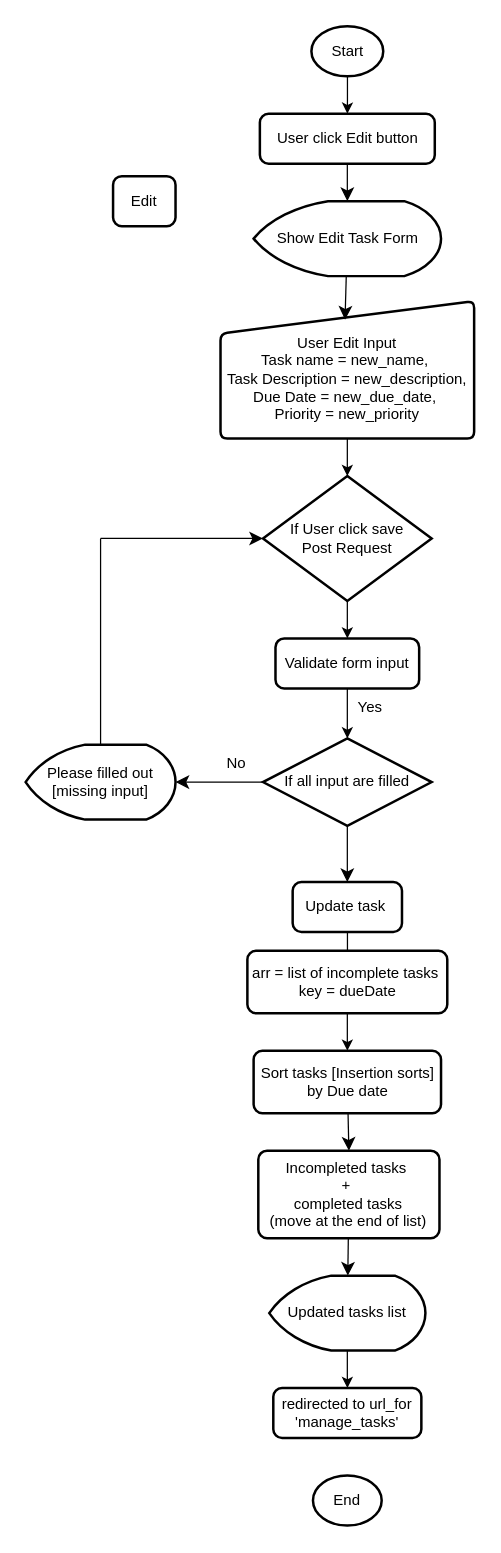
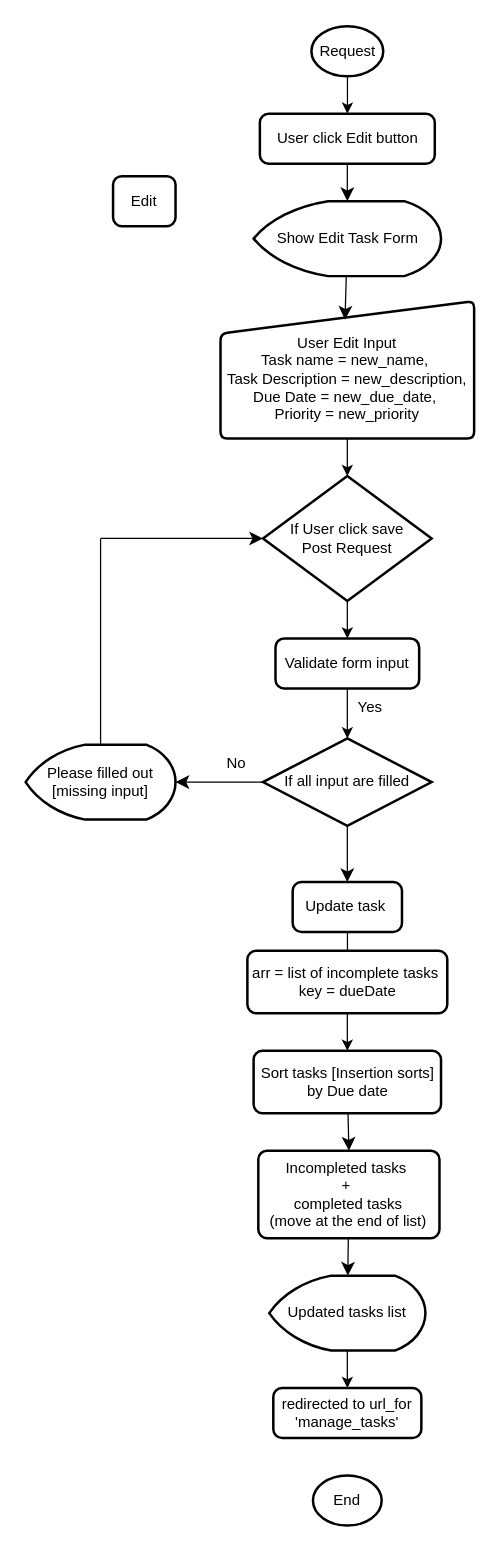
node "Start": label "Start" -> "Request"
